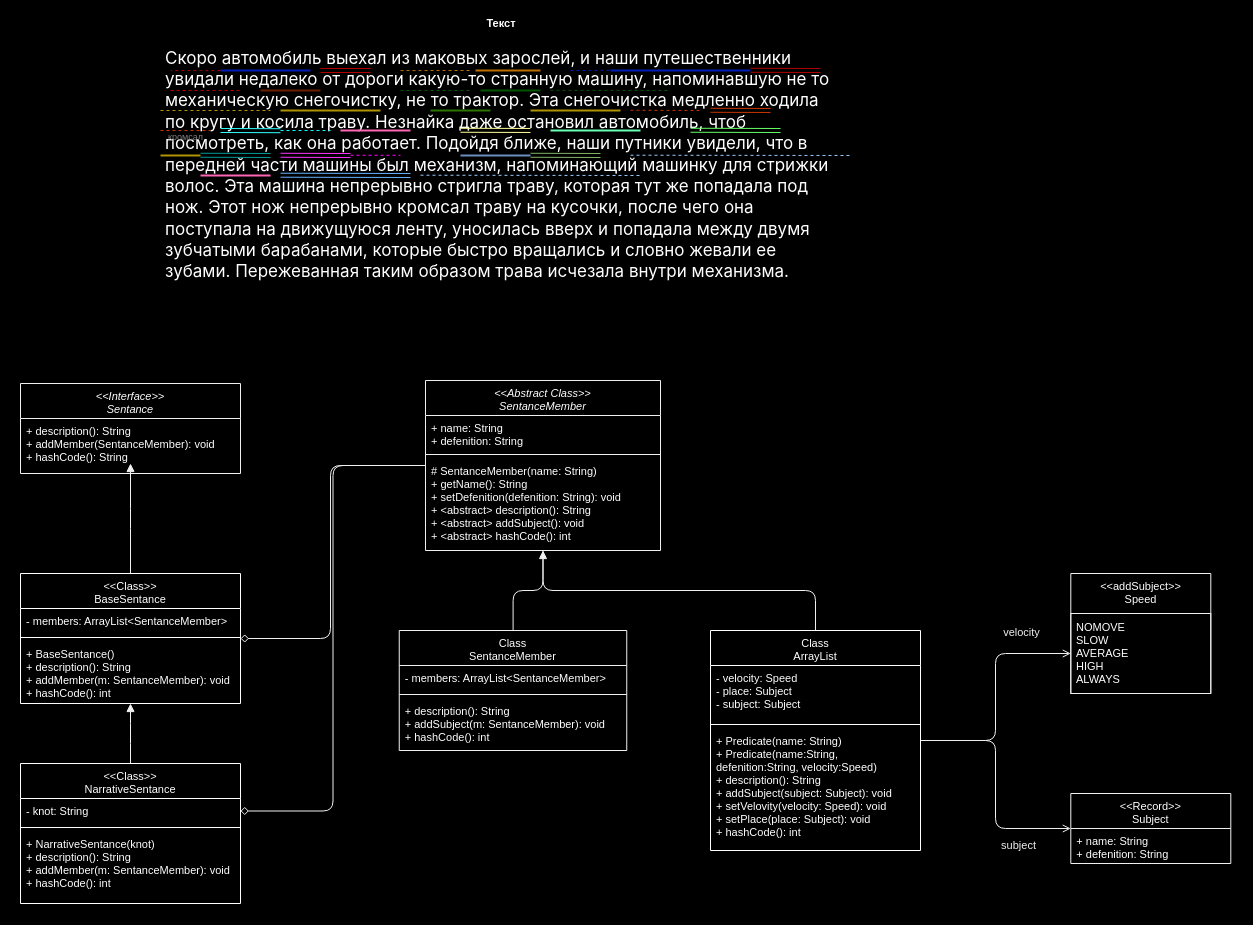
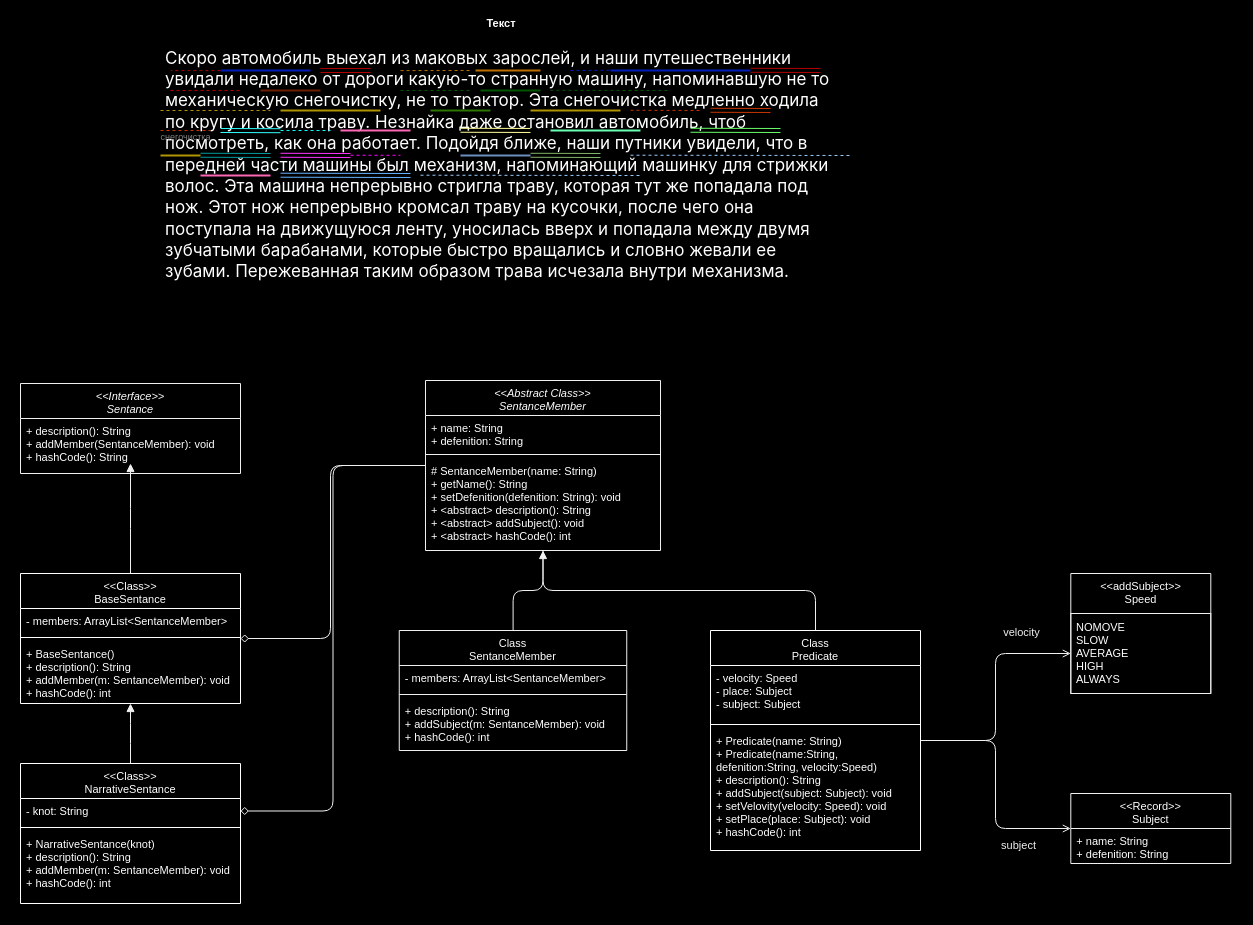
node "кромсал": label "кромсал" -> "снегочистка"
node "Class ArrayList": label "Class ArrayList" -> "Class Predicate"
